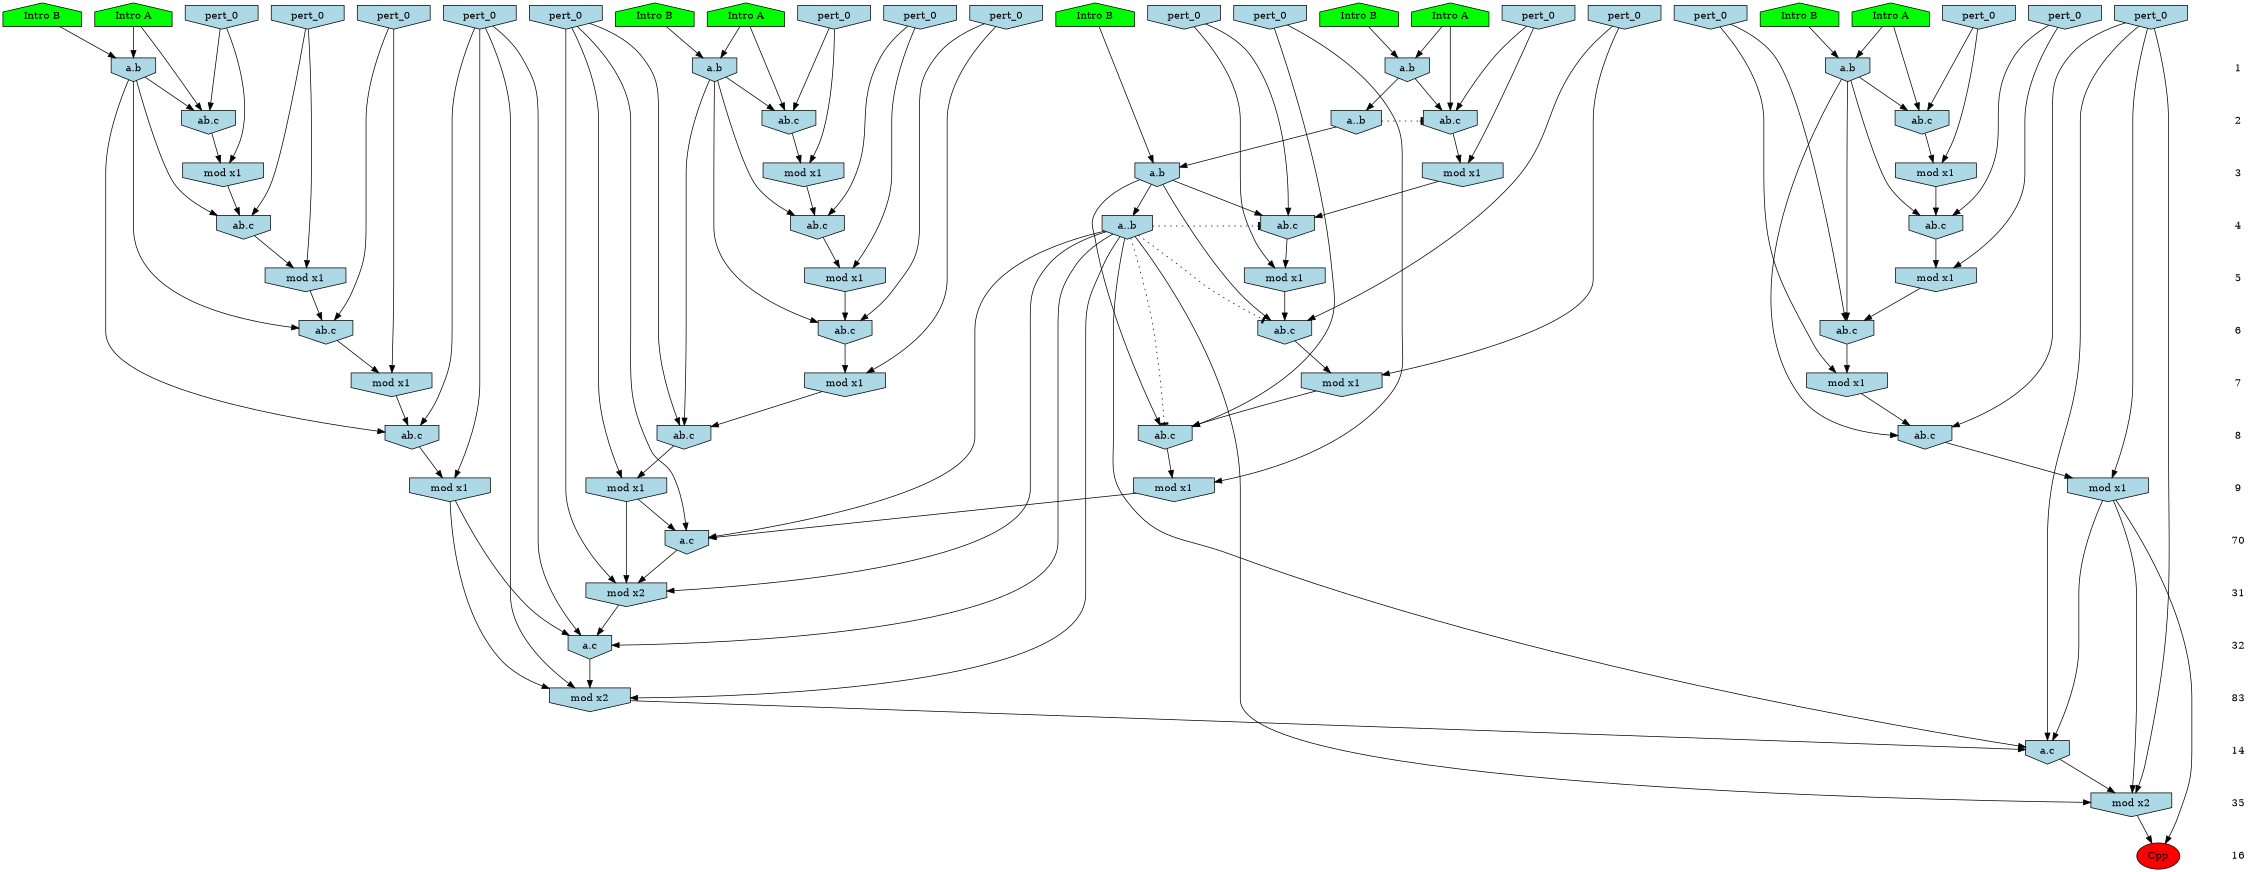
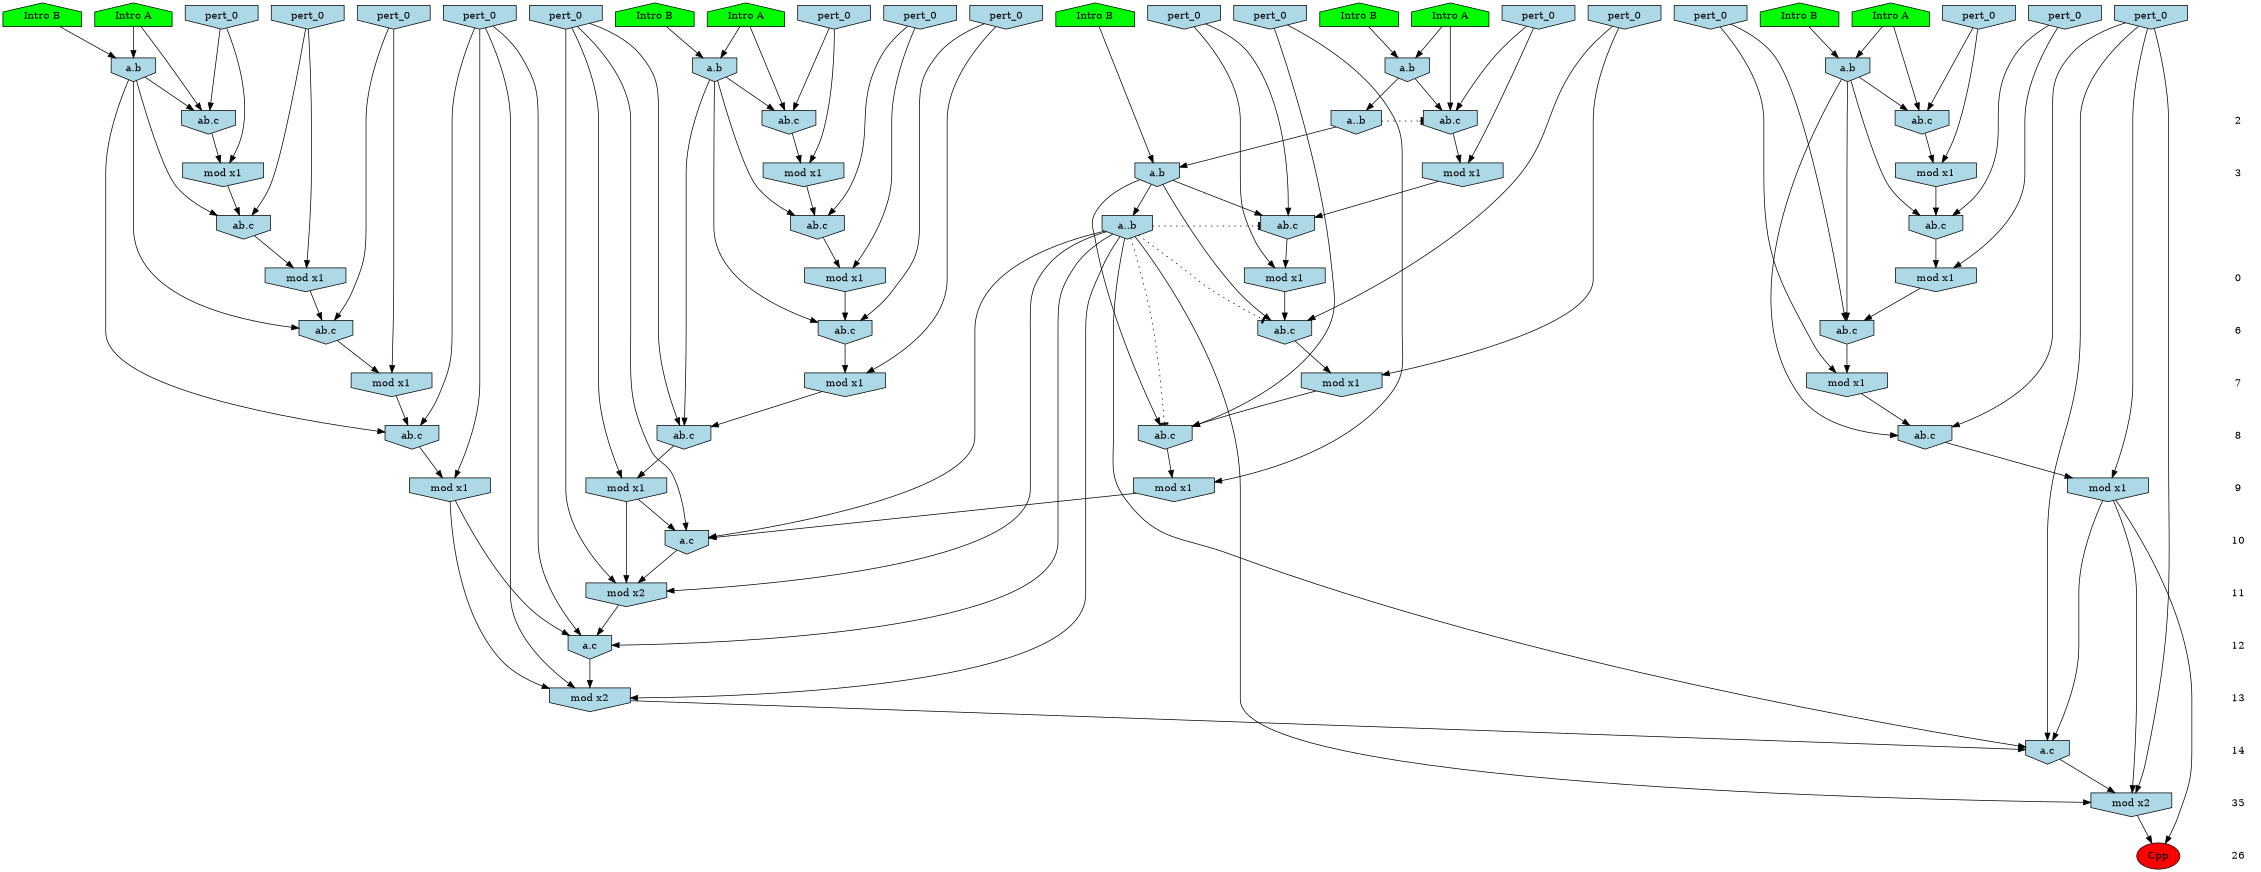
node "1": removed
node "4": removed
node "5": label "5" -> "0"
node "70": label "70" -> "10"
node "31": label "31" -> "11"
node "32": label "32" -> "12"
node "83": label "83" -> "13"
node "16": label "16" -> "26"
